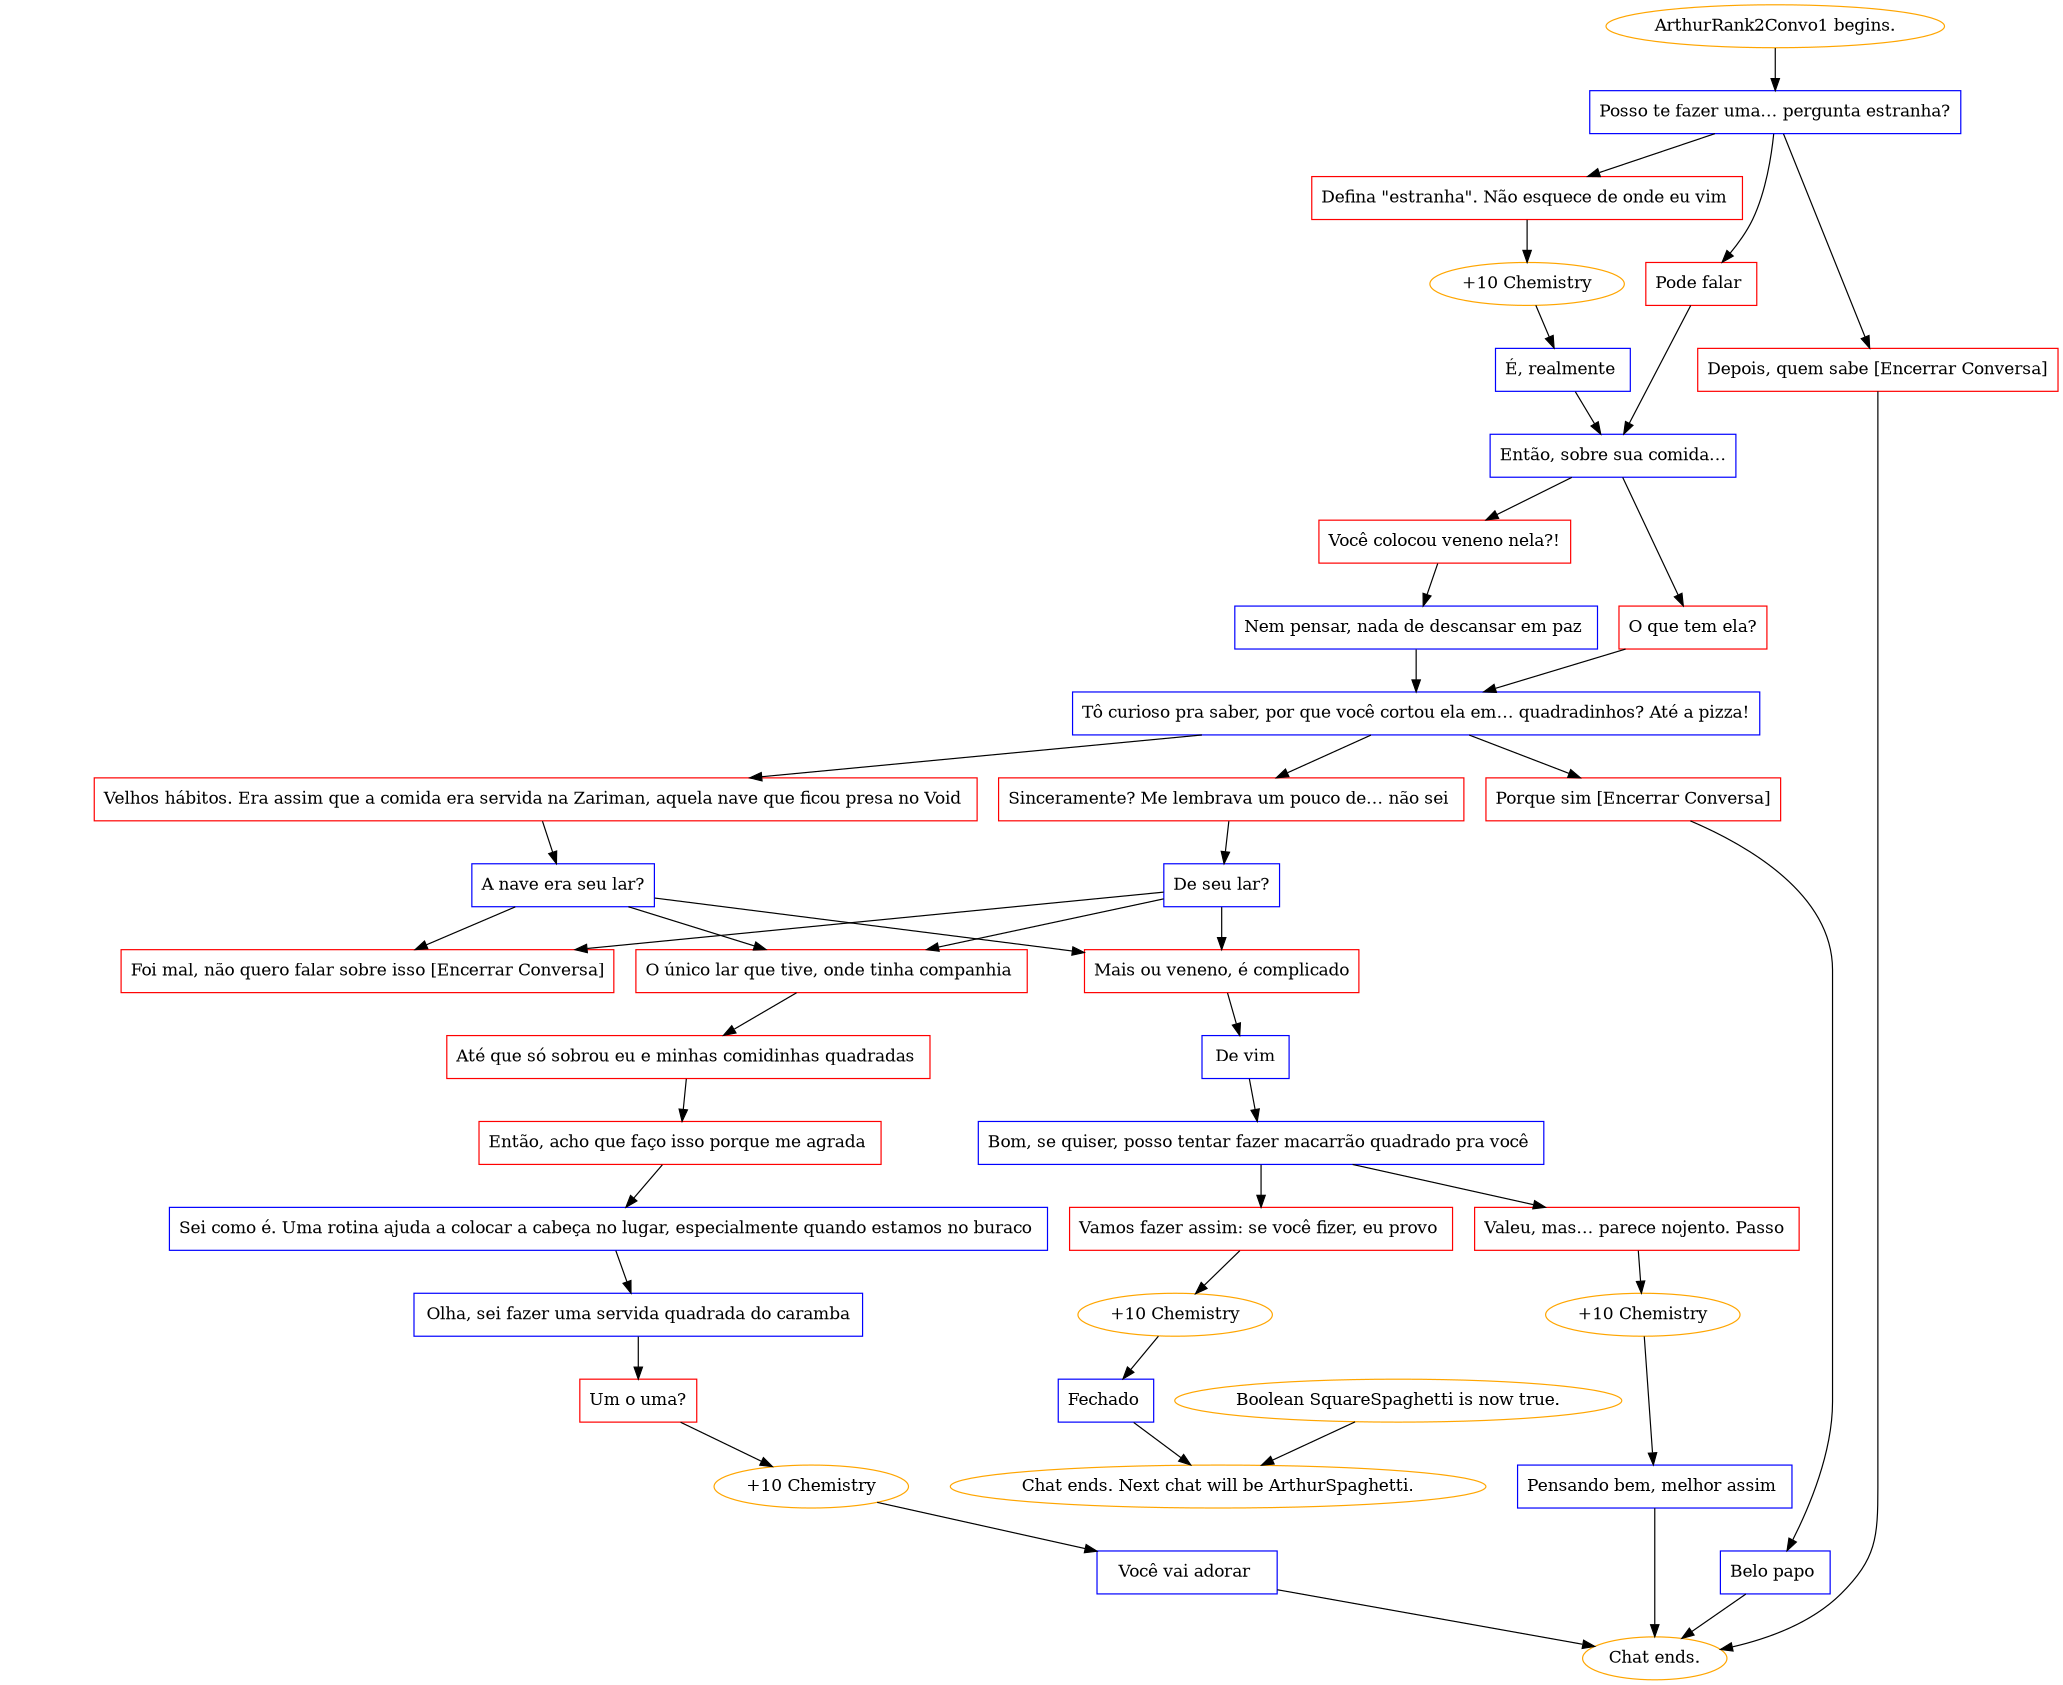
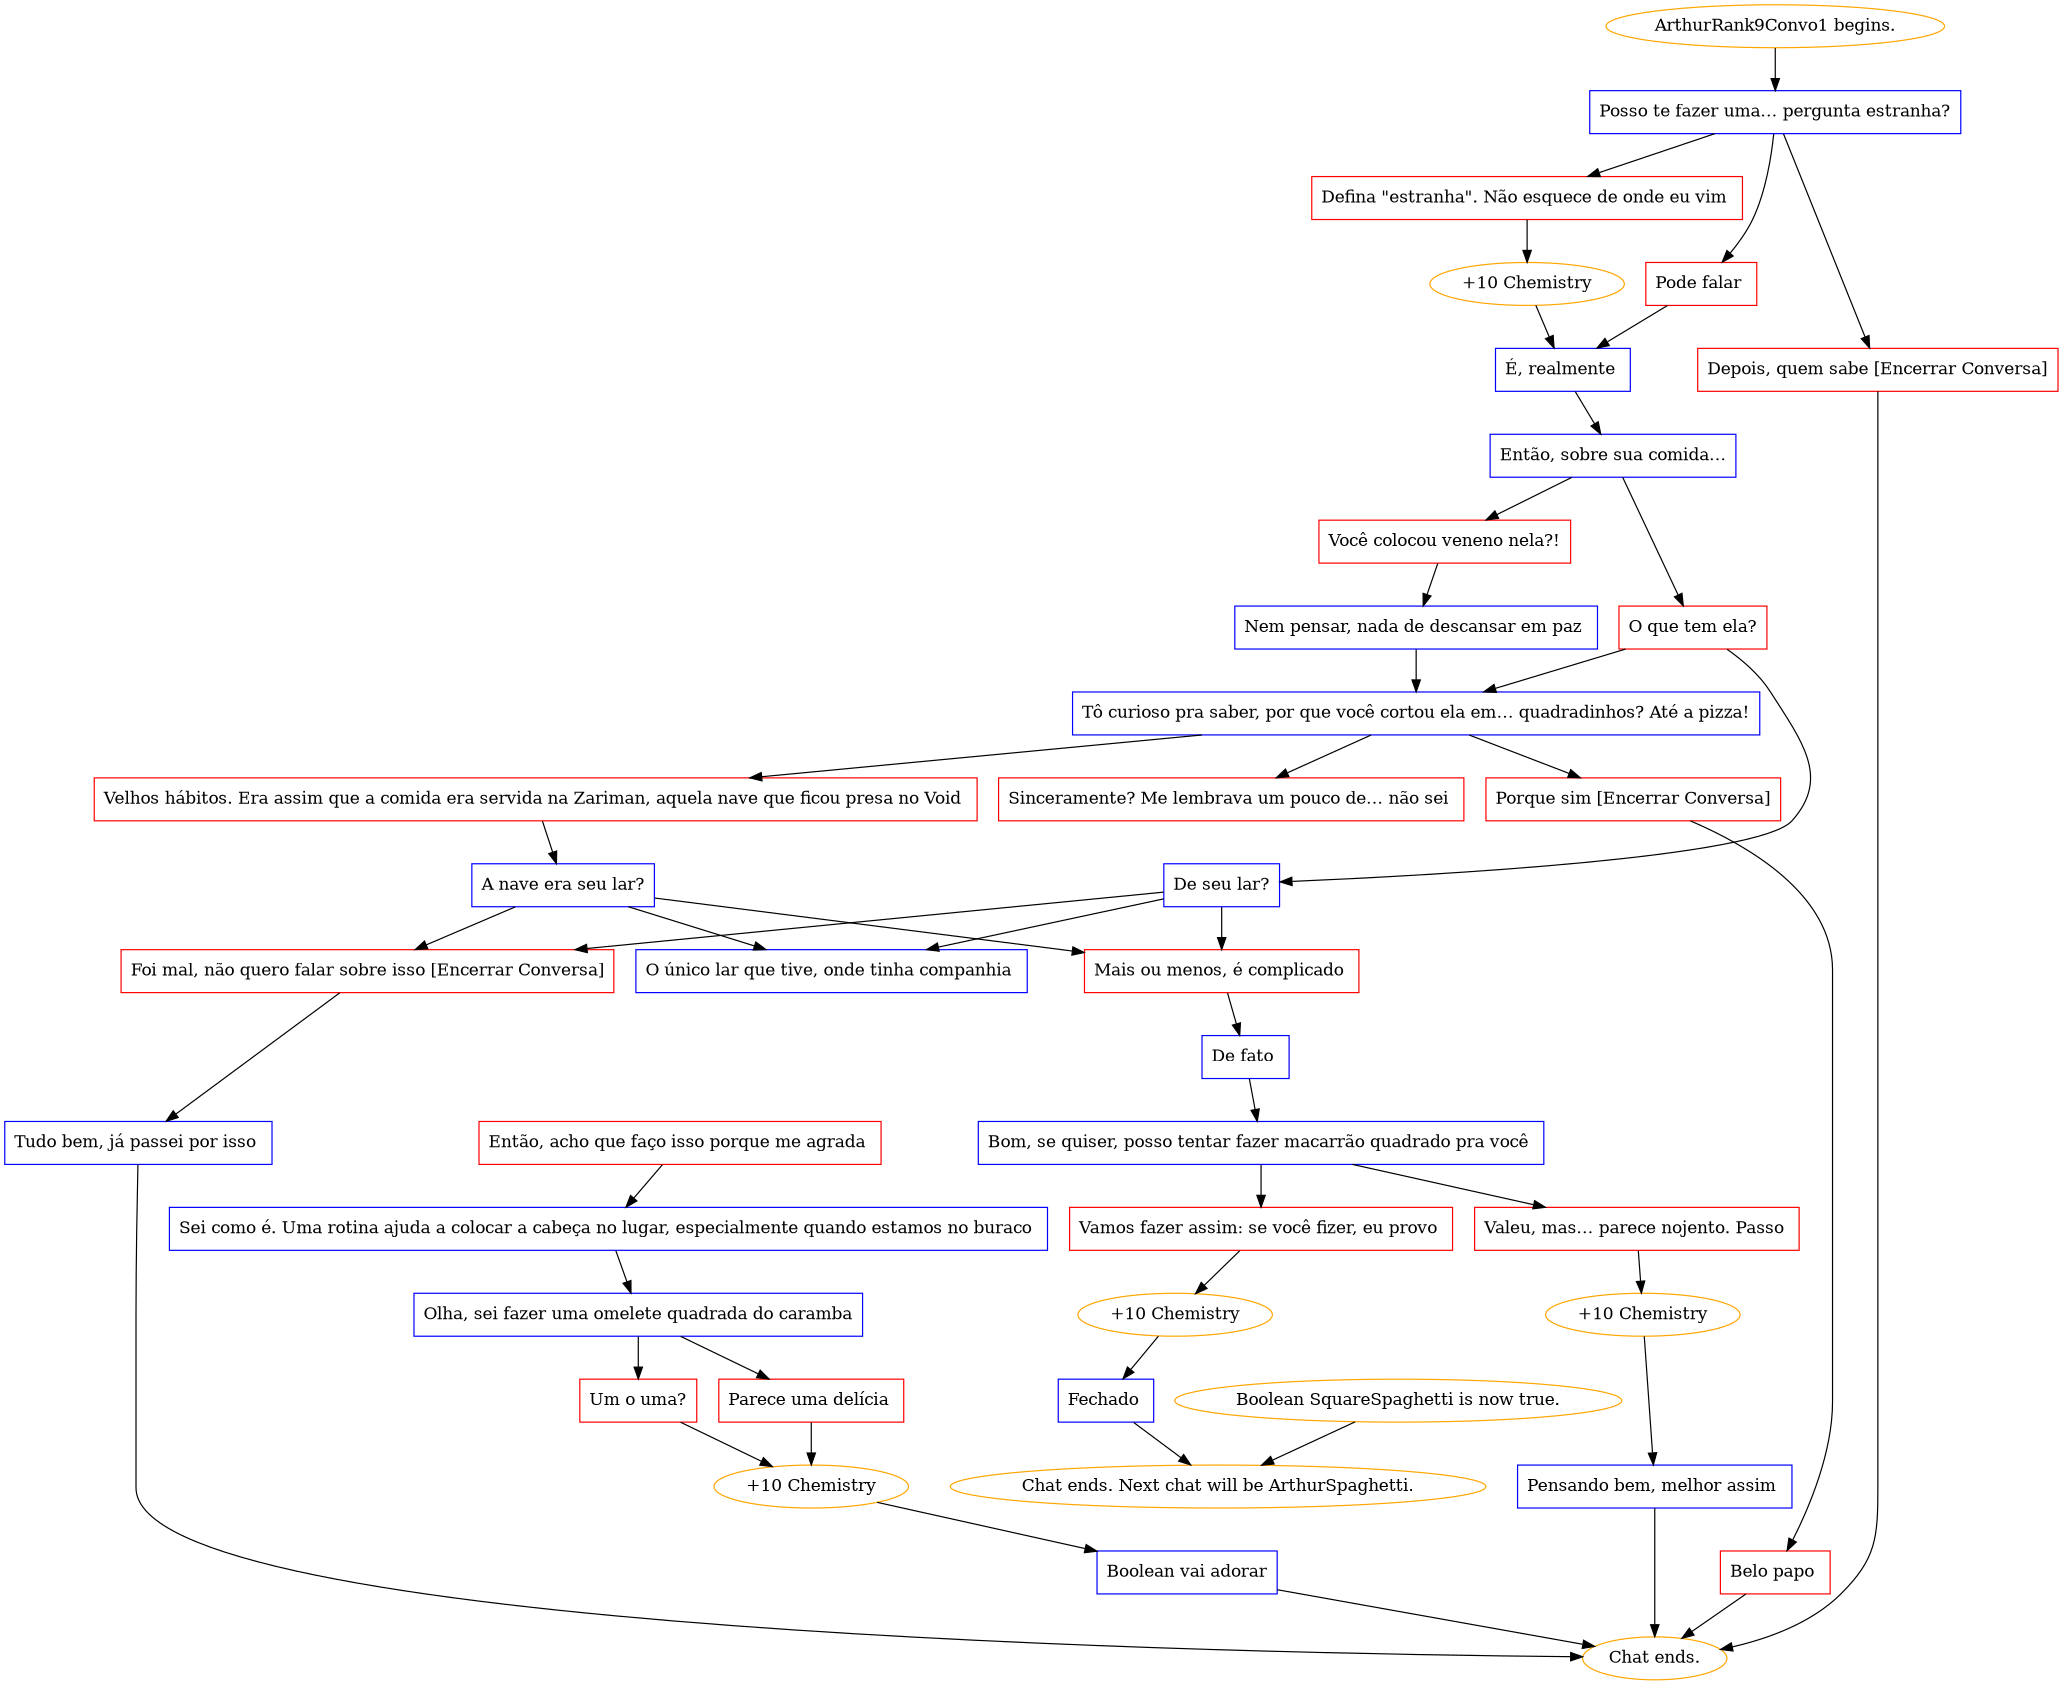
node "ArthurRank2Convo1 begins.": label "ArthurRank2Convo1 begins." -> "ArthurRank9Convo1 begins."
edge "Pode falar" -> "Então, sobre sua comida…": now "Pode falar" -> "É, realmente"
edge "Sinceramente? Me lembrava um pouco de… não sei" -> "De seu lar?": now "O que tem ela?" -> "De seu lar?"
node "O único lar que tive, onde tinha companhia": color red -> blue
node "Mais ou veneno, é complicado": label "Mais ou veneno, é complicado" -> "Mais ou menos, é complicado"
node "Até que só sobrou eu e minhas comidinhas quadradas": removed
node "De vim": label "De vim" -> "De fato"
node "Tudo bem, já passei por isso": added
node "Olha, sei fazer uma servida quadrada do caramba": label "Olha, sei fazer uma servida quadrada do caramba" -> "Olha, sei fazer uma omelete quadrada do caramba"
node "Parece uma delícia": added
node "Você vai adorar": label "Você vai adorar" -> "Boolean vai adorar"
node "Belo papo": color blue -> red
